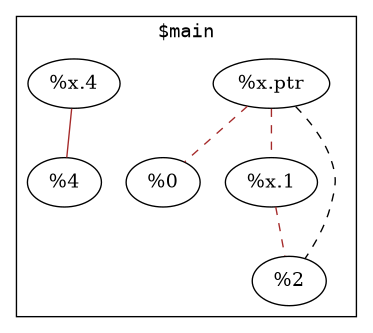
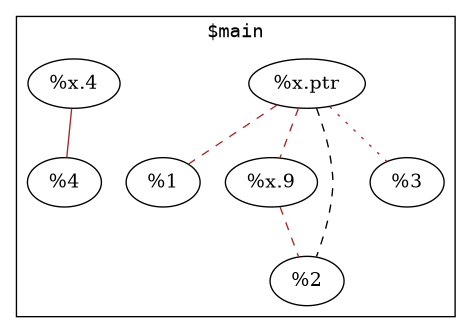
node "%0": label "%0" -> "%1"
node "%x.1": label "%x.1" -> "%x.9"
node "%3": added
